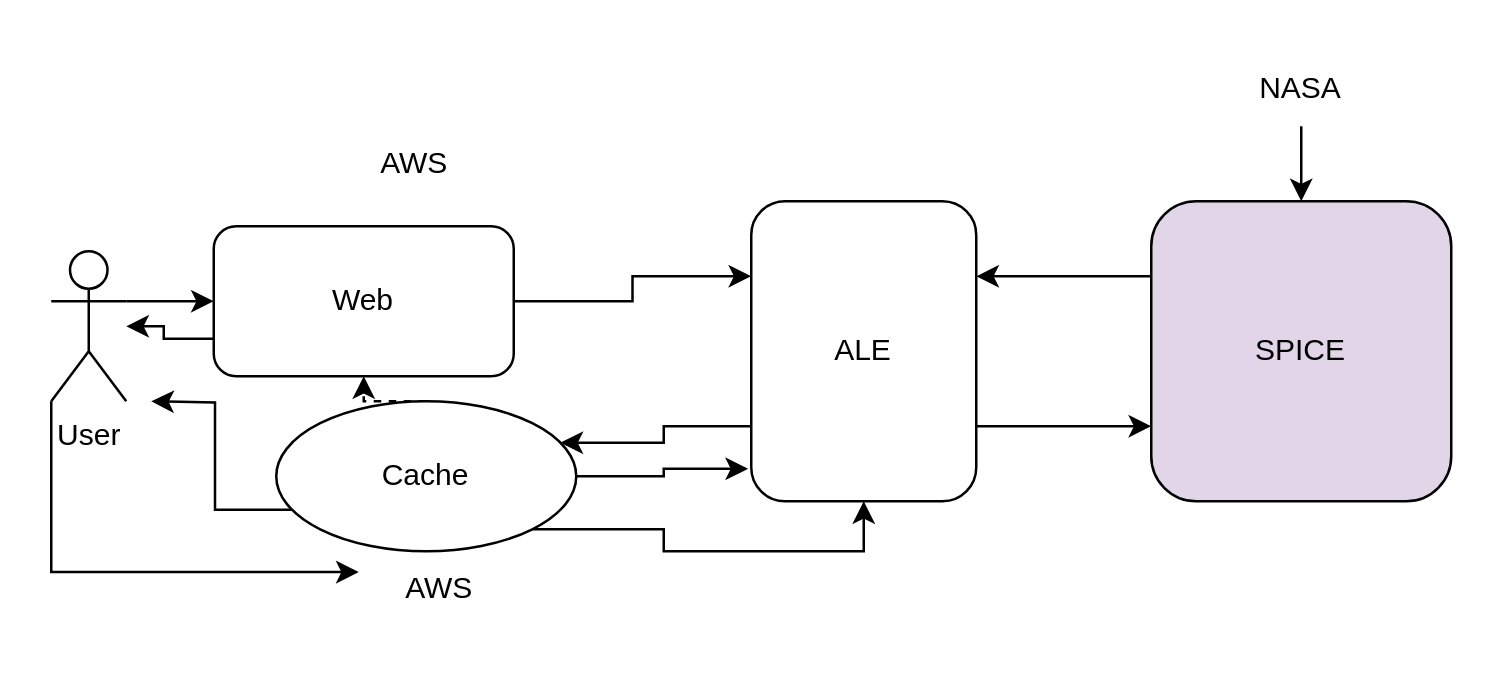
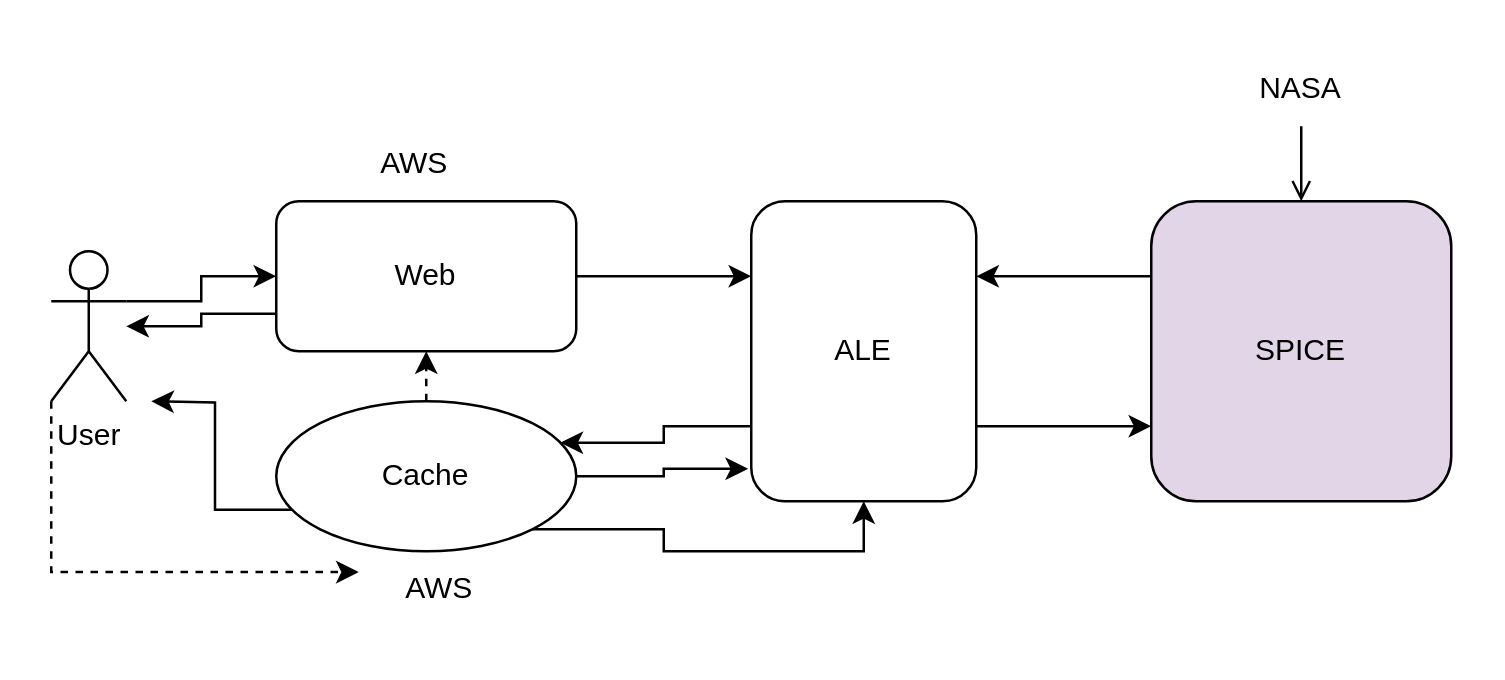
edge "NASA" -> "SPICE": arrowhead classic -> open
node "Web": moved (364, 301) -> (426, 276)
edge "User" -> "Cache": style solid -> dashed
